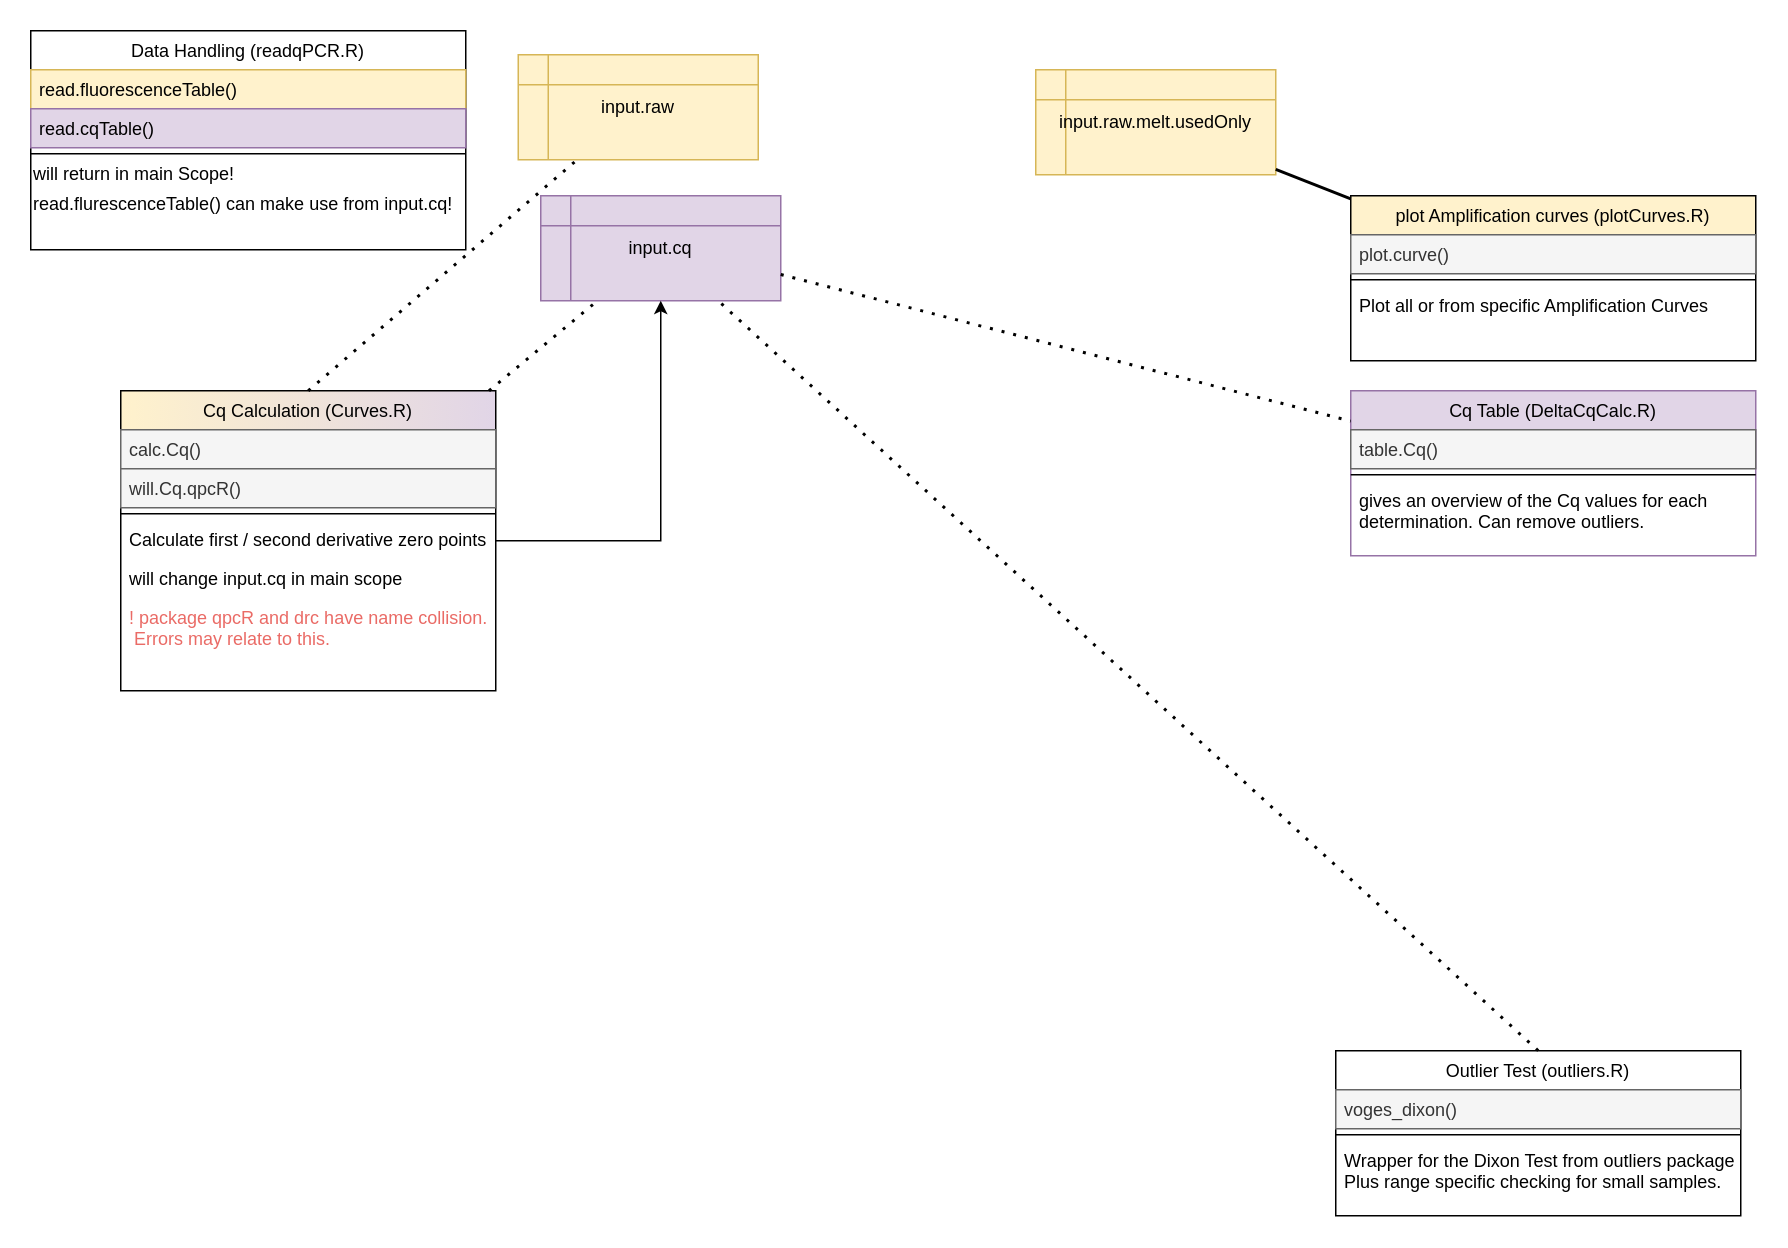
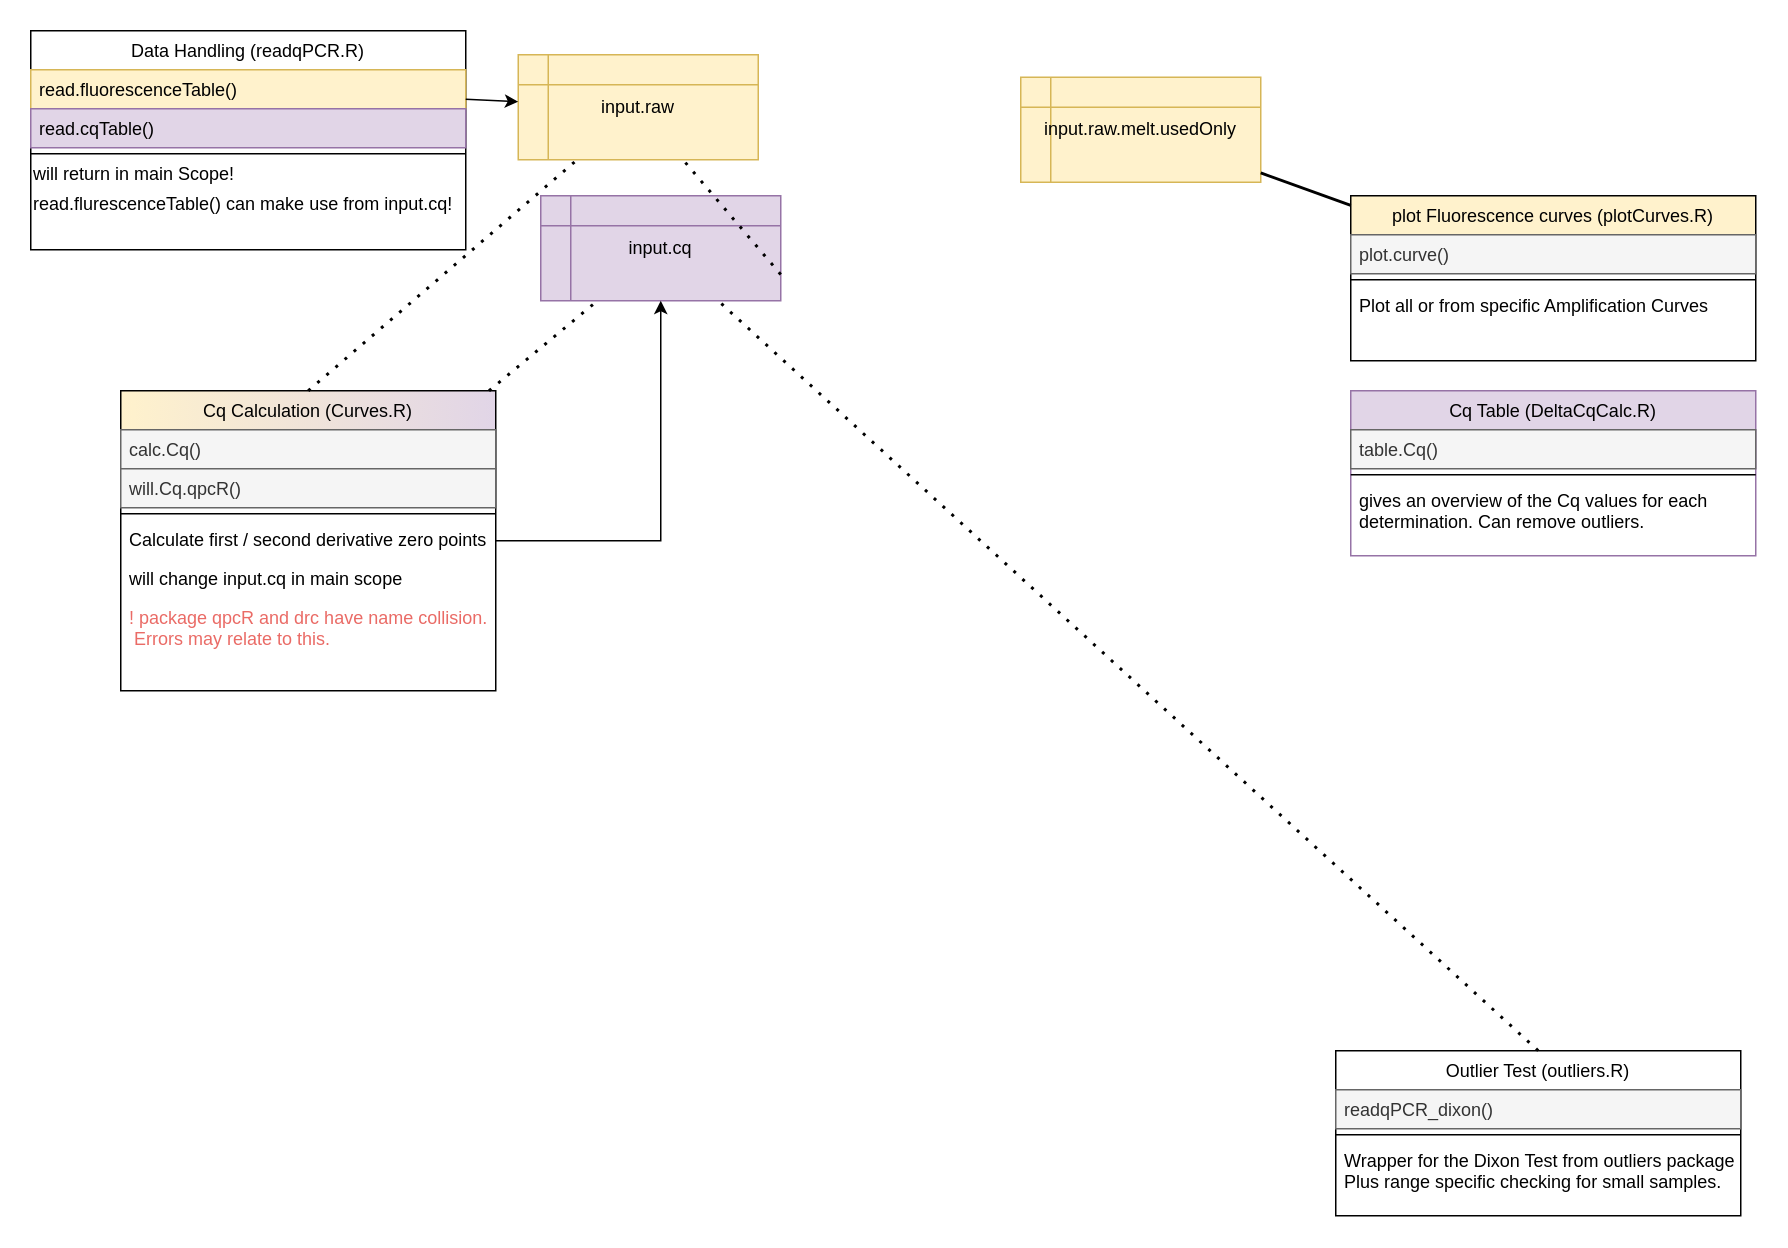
edge "read.fluorescenceTable()" -> "input.raw": added
node "input.raw.melt.usedOnly": moved (1156, 122) -> (1141, 130)
node "plot Amplification curves (plotCurves.R)": label "plot Amplification curves (plotCurves.R)" -> "plot Fluorescence curves (plotCurves.R)"
edge "input.cq" -- "Cq Table (DeltaCqCalc.R)": now "input.cq" -- "input.raw"
node "voges_dixon()": label "voges_dixon()" -> "readqPCR_dixon()"
